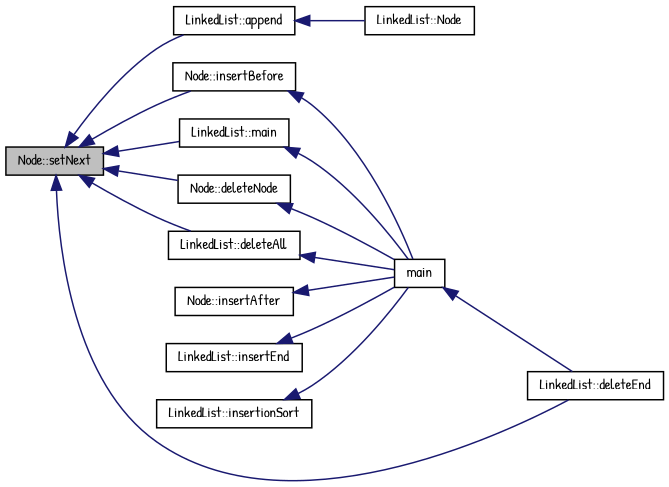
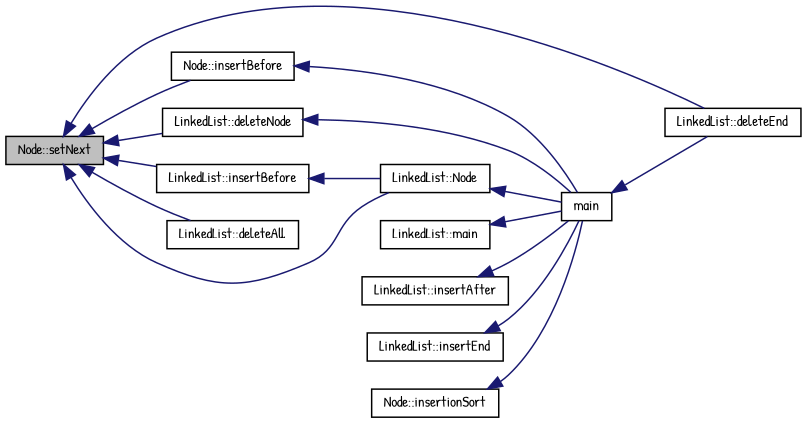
node "LinkedList::append": label "LinkedList::append" -> "LinkedList::insertBefore"
edge "LinkedList::main" -> "Node::setNext": now "LinkedList::Node" -> "Node::setNext"
node "Node::deleteNode": label "Node::deleteNode" -> "LinkedList::deleteNode"
edge "main" -> "LinkedList::deleteAll": now "main" -> "LinkedList::Node"
node "Node::insertAfter": label "Node::insertAfter" -> "LinkedList::insertAfter"
node "LinkedList::insertionSort": label "LinkedList::insertionSort" -> "Node::insertionSort"
